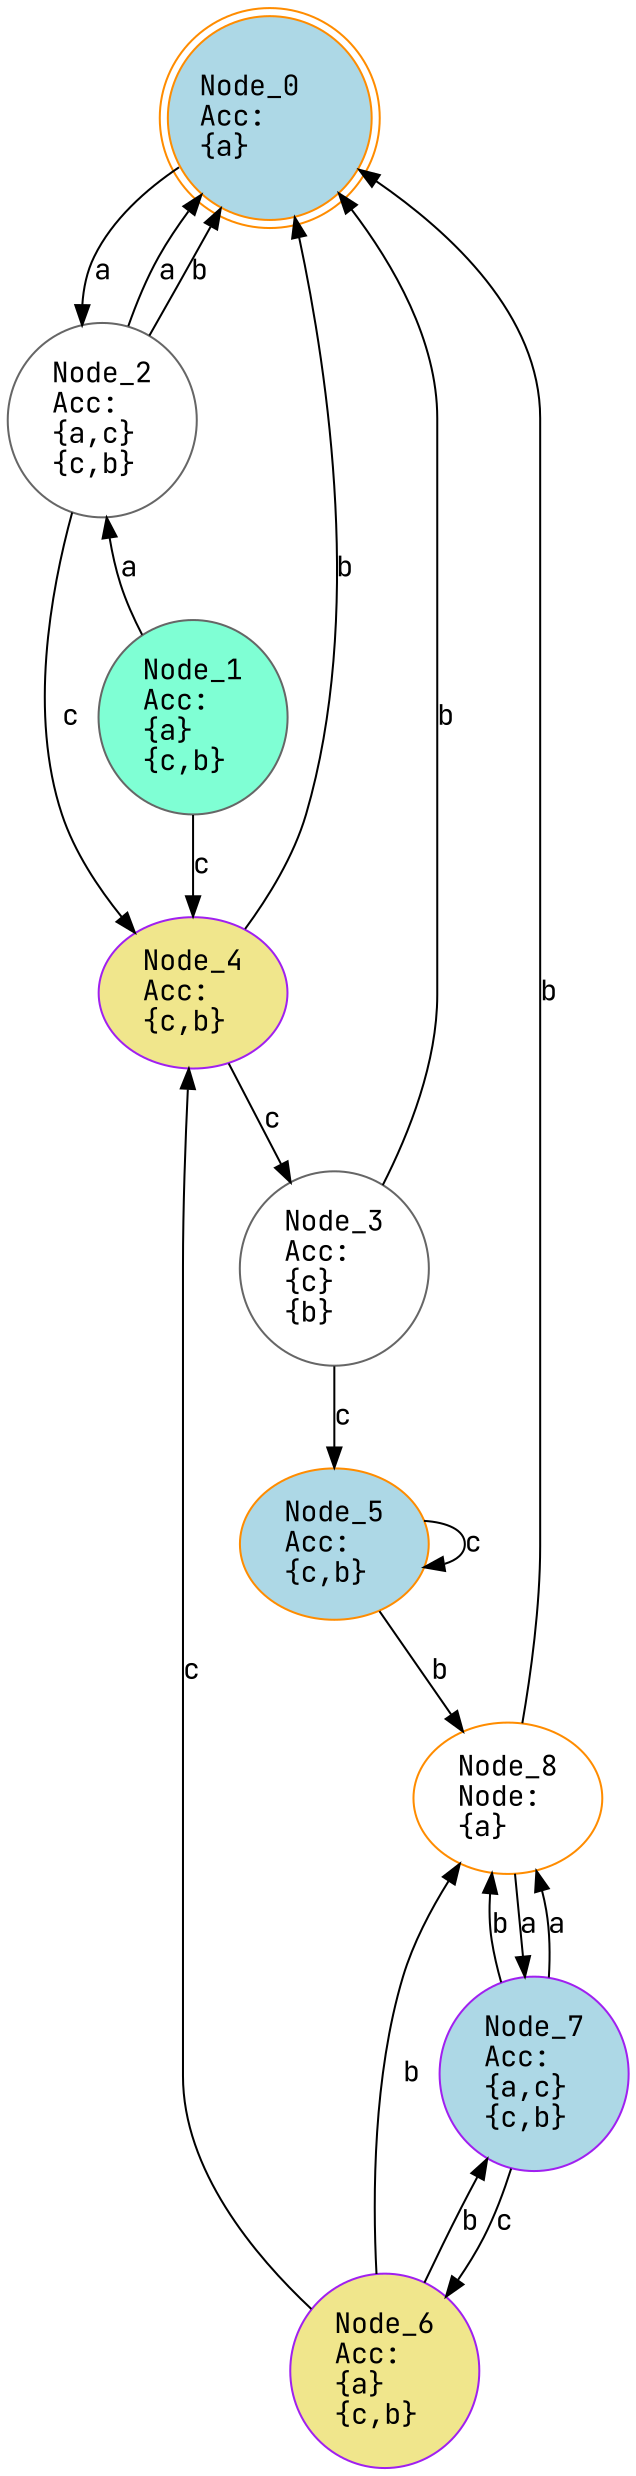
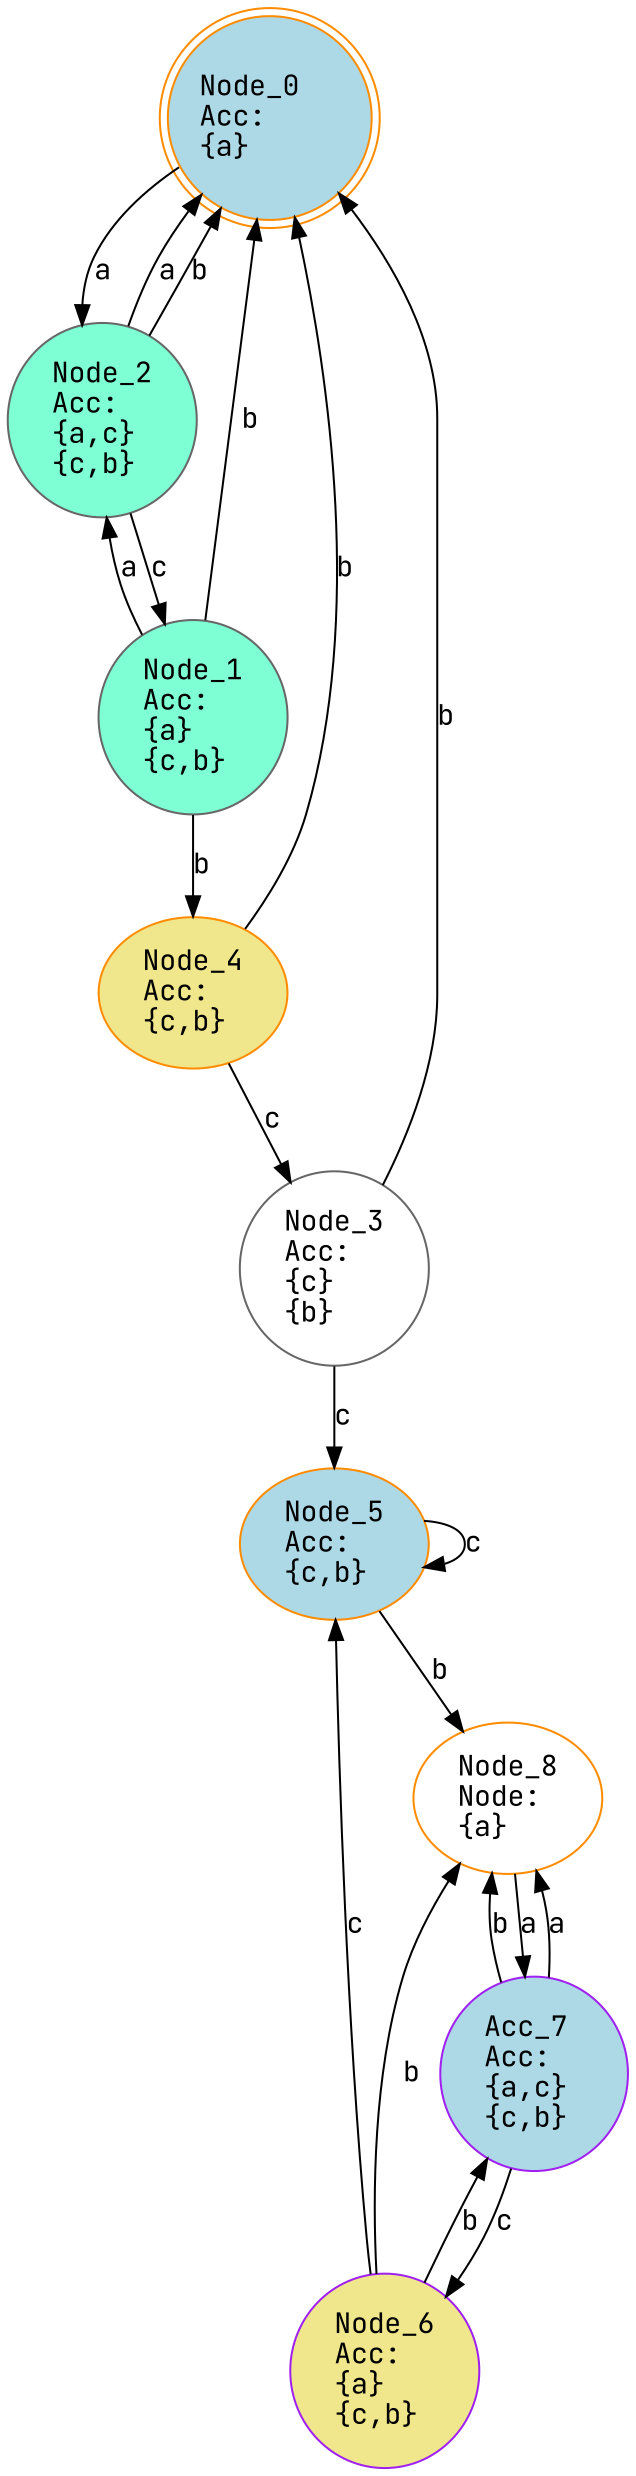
node "Node_2 Acc: {a,c} {c,b}": fillcolor white -> aquamarine
edge "Node_2 Acc: {a,c} {c,b}" -> "Node_4 Acc: {c,b}": now "Node_2 Acc: {a,c} {c,b}" -> "Node_1 Acc: {a} {c,b}"
edge "Node_1 Acc: {a} {c,b}" -> "Node_4 Acc: {c,b}": label "c" -> "b"
edge "Node_8 Node: {a}" -> "Node_0 Acc: {a}": now "Node_1 Acc: {a} {c,b}" -> "Node_0 Acc: {a}"
node "Node_4 Acc: {c,b}": color purple -> darkorange
edge "Node_6 Acc: {a} {c,b}" -> "Node_4 Acc: {c,b}": now "Node_6 Acc: {a} {c,b}" -> "Node_5 Acc: {c,b}"
node "Node_7 Acc: {a,c} {c,b}": label "Node_7 Acc: {a,c} {c,b}" -> "Acc_7 Acc: {a,c} {c,b}"
